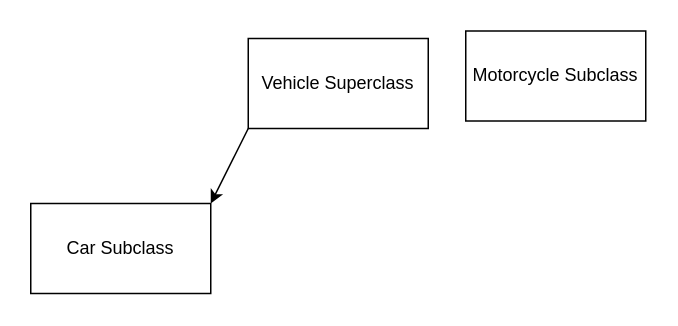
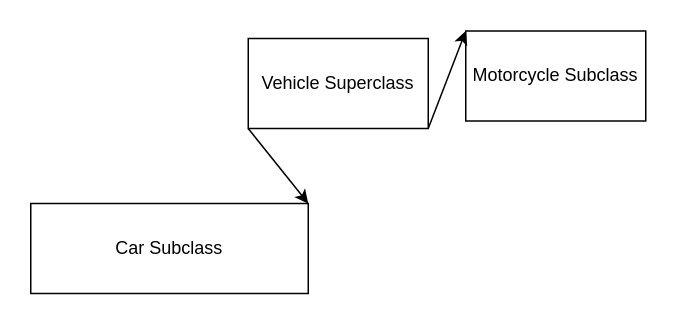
edge "Vehicle Superclass" -> "Motorcycle Subclass": added
node "Car Subclass": size 180x90 -> 278x90
